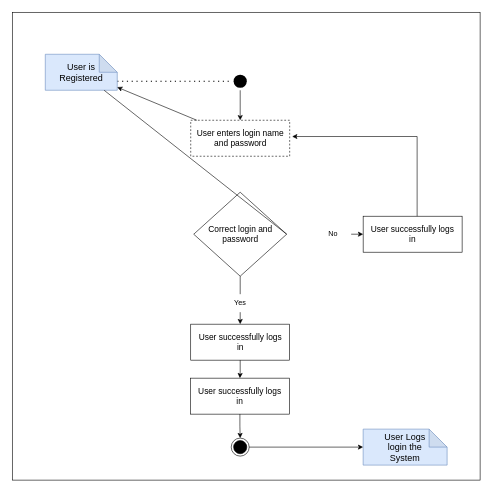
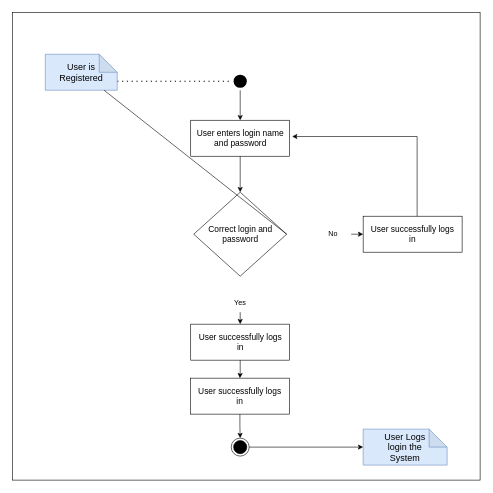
edge "User enters login name and password" -> "User is Registered": now "User enters login name and password" -> "Correct login and password"
node "User enters login name and password": style dashed -> solid
edge "Correct login and password" -- "Yes": removed
